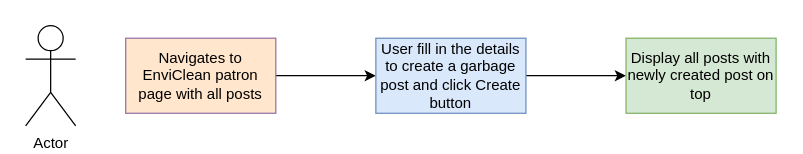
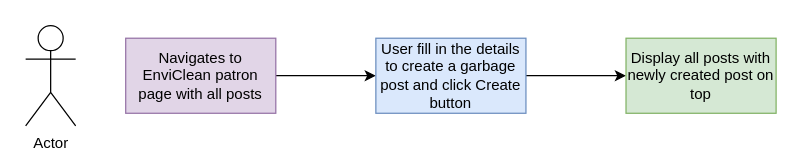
node "Navigates to EnviClean patron page with all posts": fillcolor #ffe6cc -> #e1d5e7
